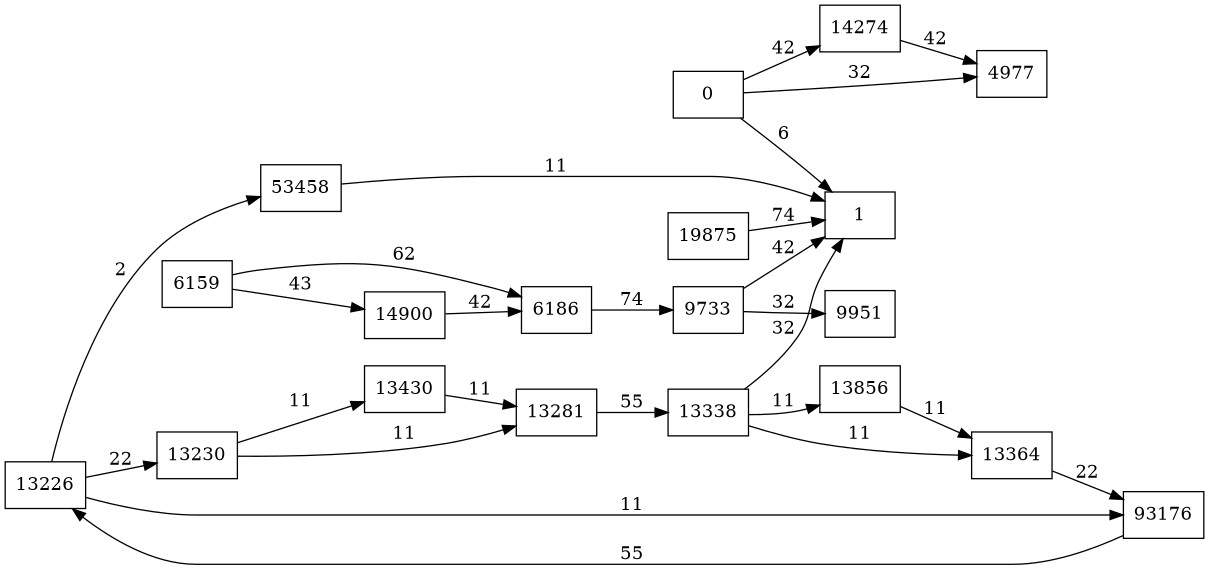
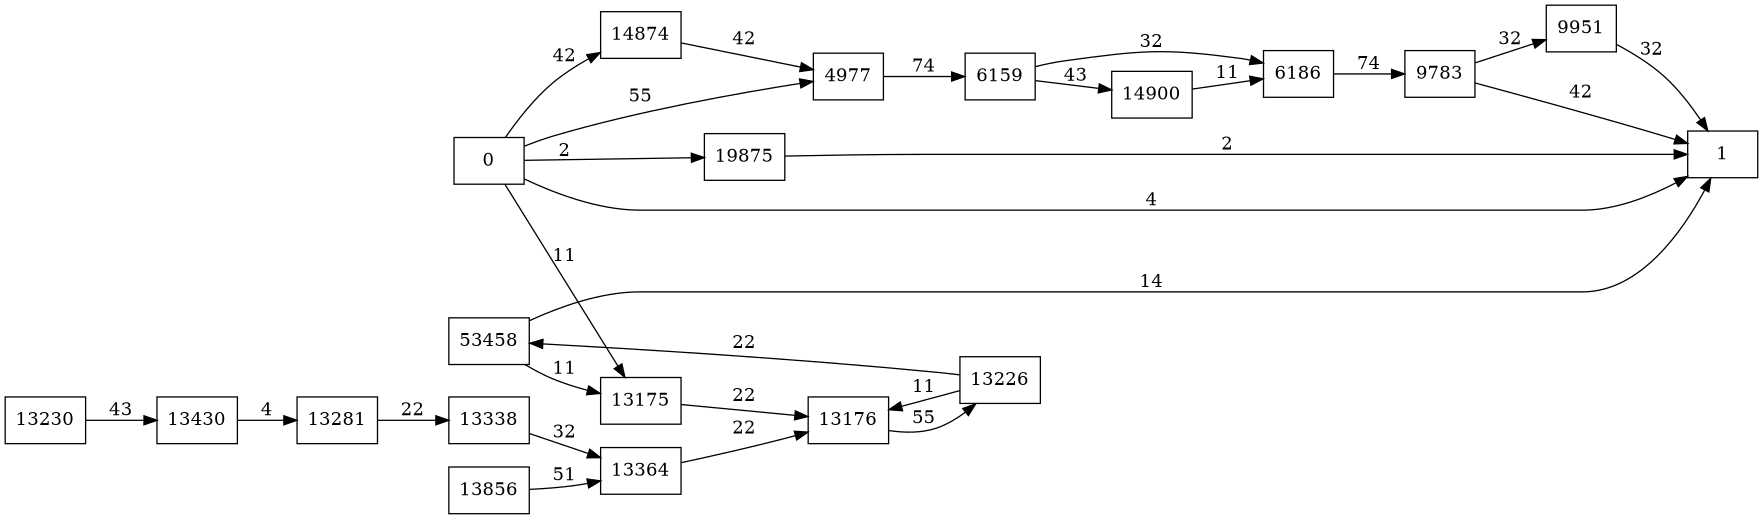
node "14274": label "14274" -> "14874"
edge "0" -> "4977": label "32" -> "55"
edge "4977" -> "6159": added, label "74"
edge "0" -> "1": label "6" -> "4"
edge "0" -> "19875": added, label "2"
edge "53458" -> "1": label "11" -> "14"
edge "19875" -> "1": label "74" -> "2"
edge "6159" -> "6186": label "62" -> "32"
edge "13226" -> "53458": label "2" -> "22"
edge "14900" -> "6186": label "42" -> "11"
node "9733": label "9733" -> "9783"
edge "13338" -> "1": now "9951" -> "1"
edge "13430" -> "13281": label "11" -> "4"
edge "13230" -> "13430": label "11" -> "43"
node "13175": added
edge "13281" -> "13338": label "55" -> "22"
edge "13856" -> "13364": label "11" -> "51"
edge "13338" -> "13856": removed, label "11"
edge "13338" -> "13364": label "11" -> "32"
edge "13230" -> "13281": removed, label "11"
edge "13226" -> "13230": removed, label "22"
node "93176": label "93176" -> "13176"
